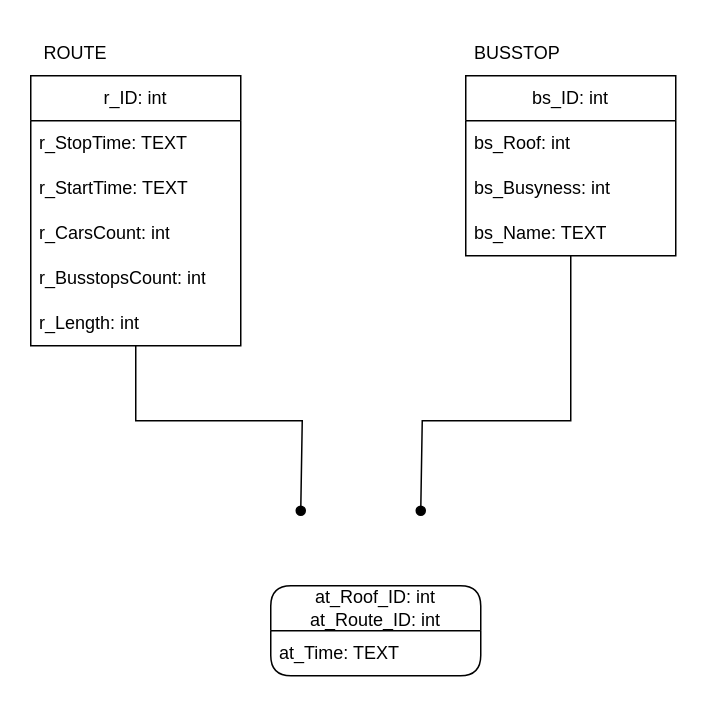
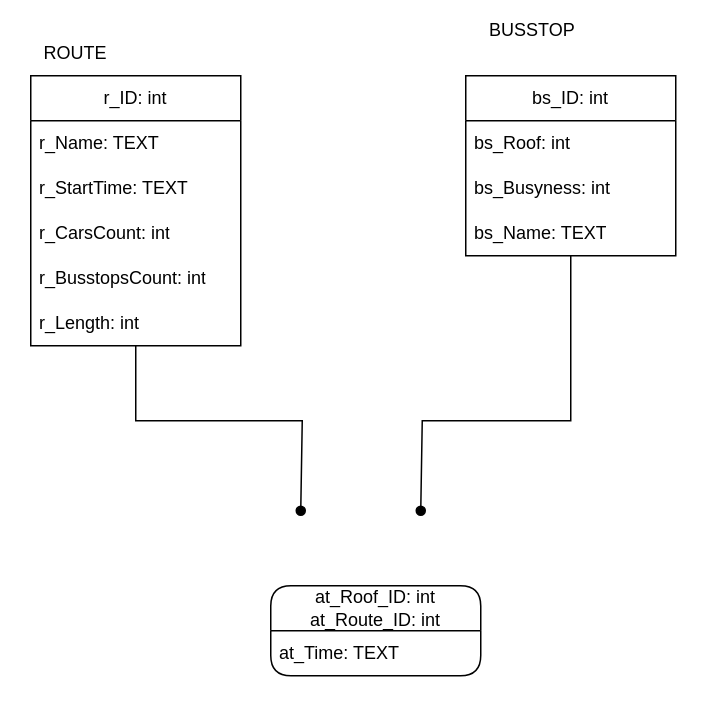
node "BUSSTOP": moved (526, 53) -> (541, 31)
node "r_StopTime: TEXT": label "r_StopTime: TEXT" -> "r_Name: TEXT"
